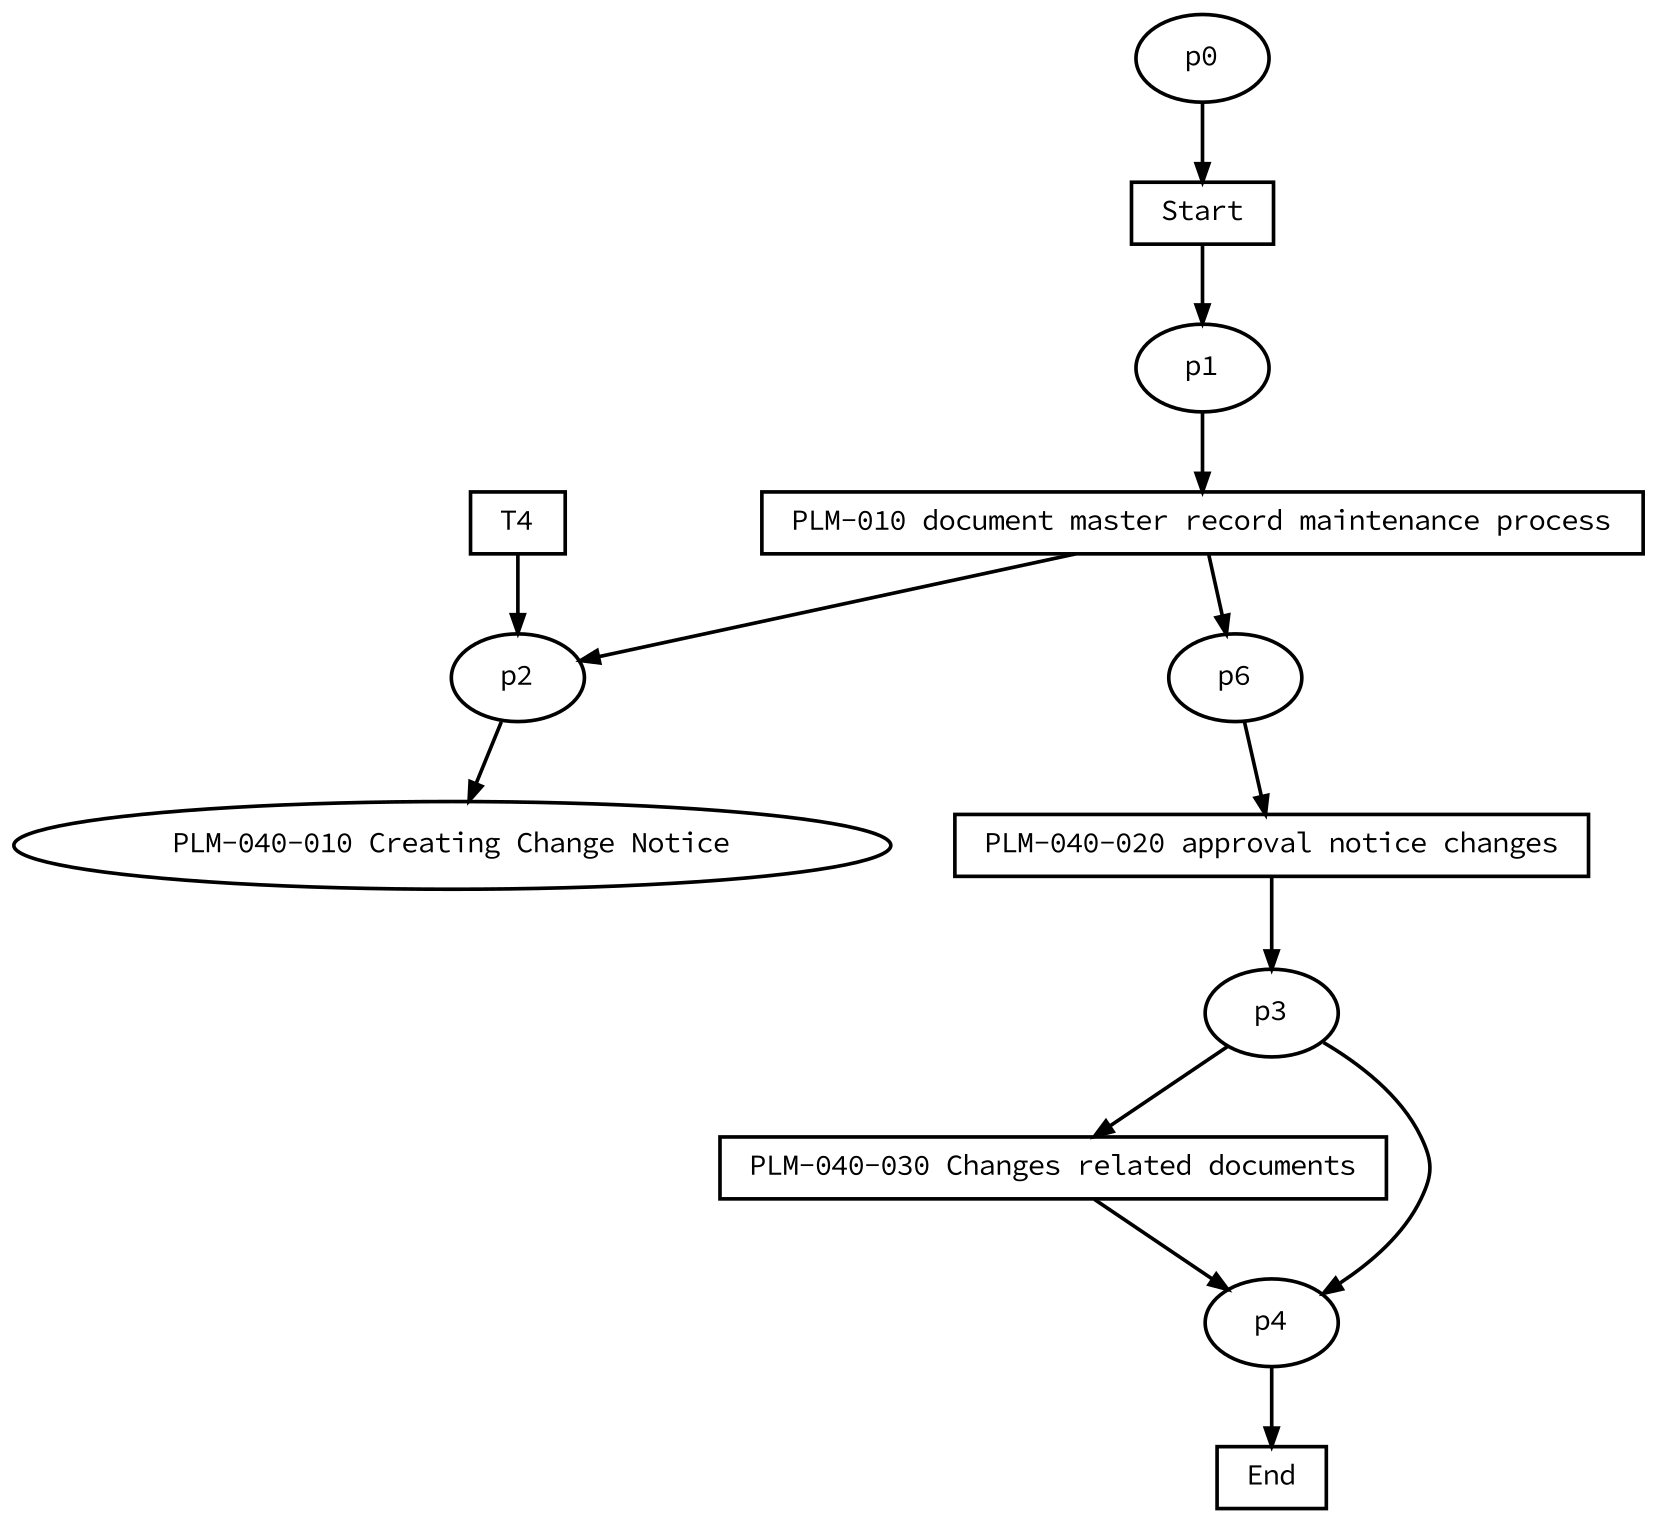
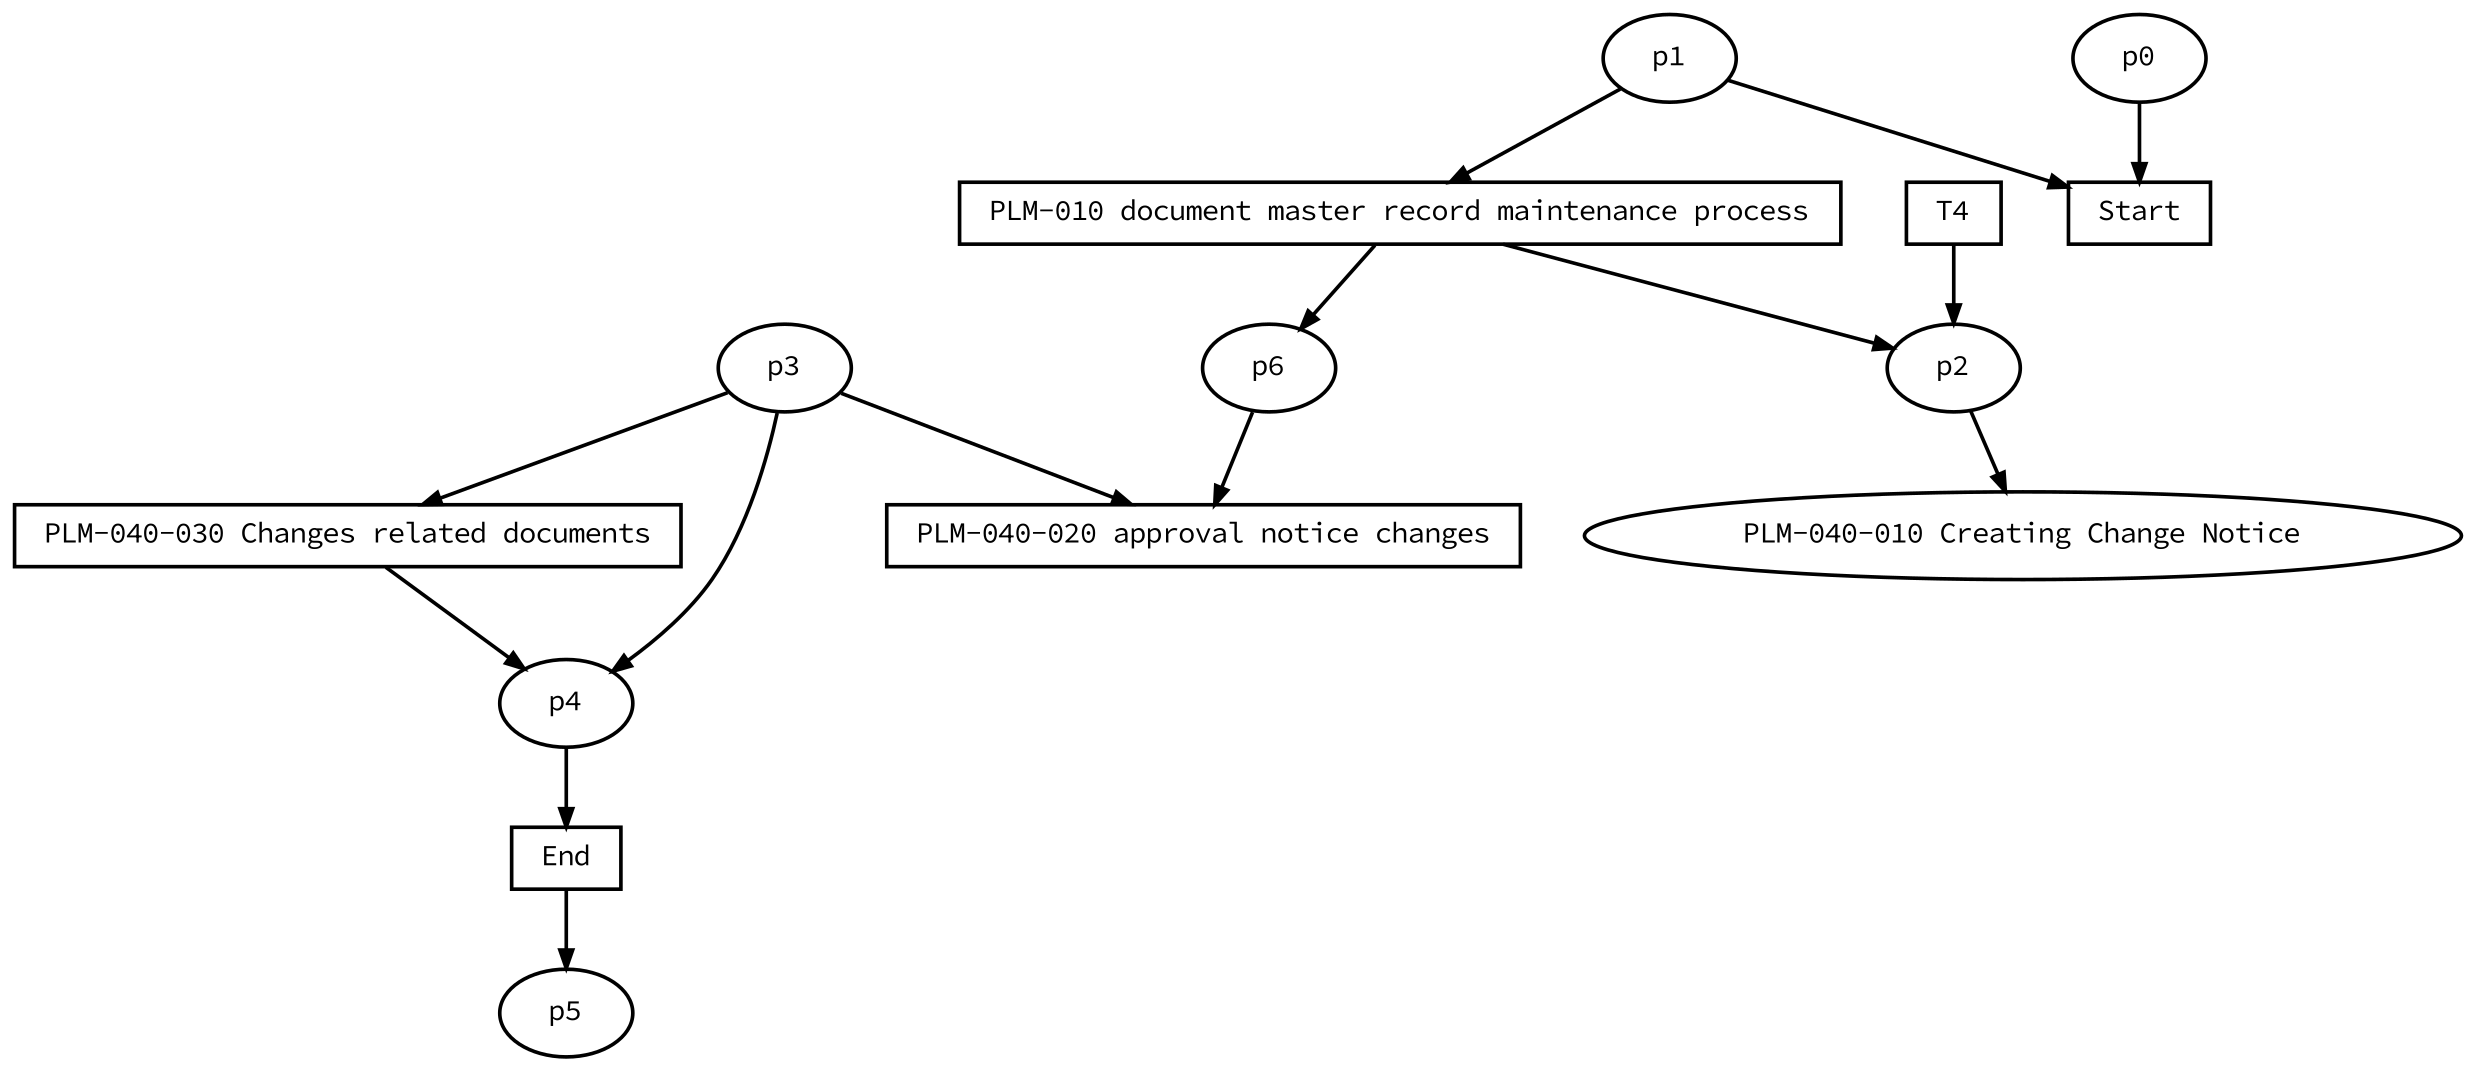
edge "Start" -> "p1": reversed
edge "PLM-040-020 approval notice changes" -> "p3": reversed
node "p5": added
